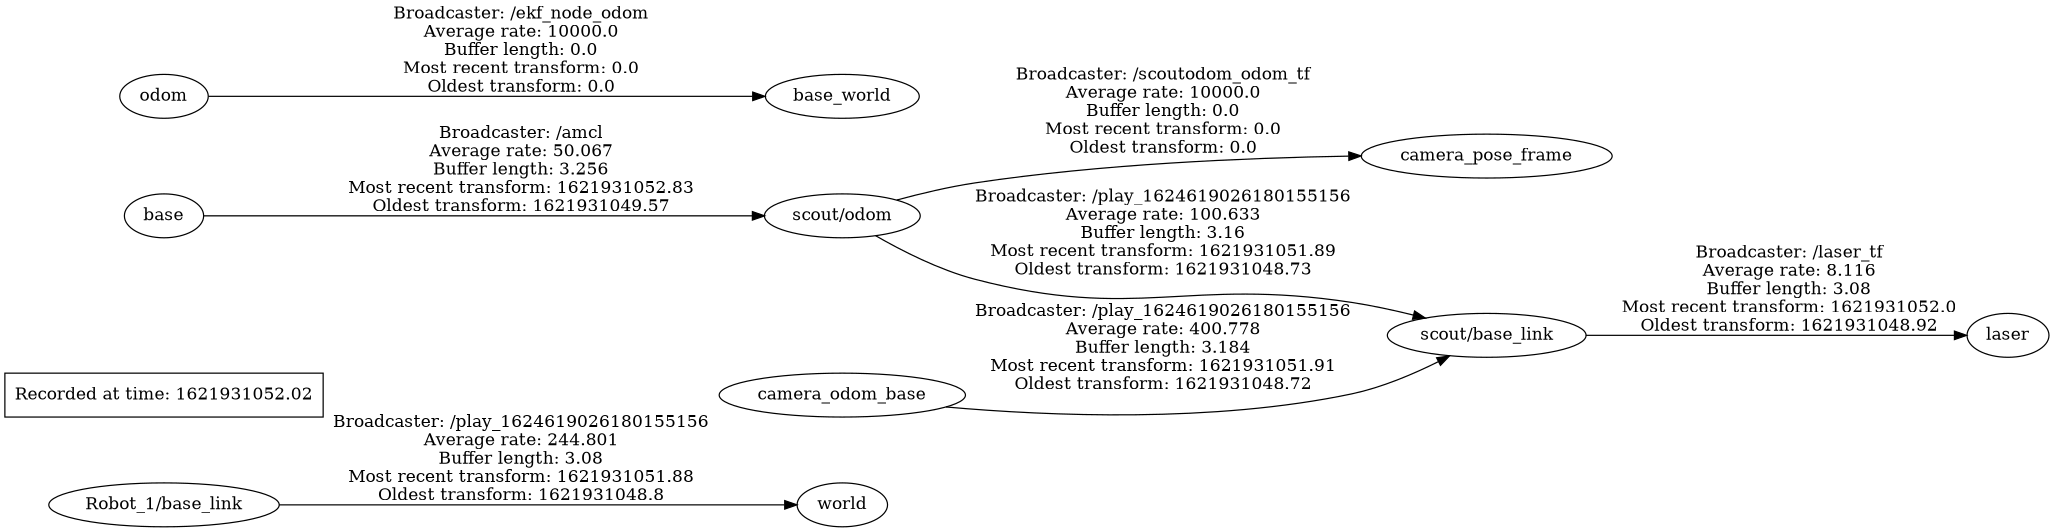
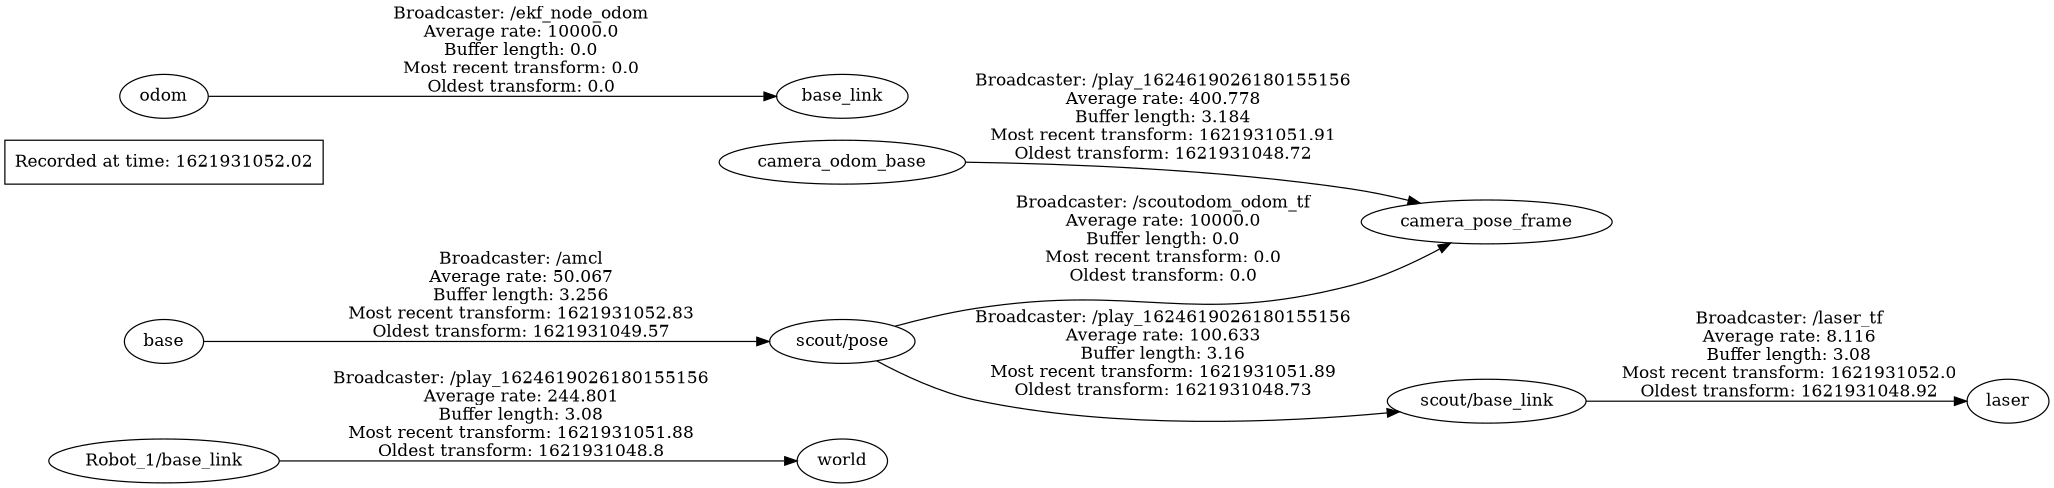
node "base_world": label "base_world" -> "base_link"
node "scout/odom": label "scout/odom" -> "scout/pose"
edge "camera_odom_base" -> "scout/base_link": now "camera_odom_base" -> "camera_pose_frame"
